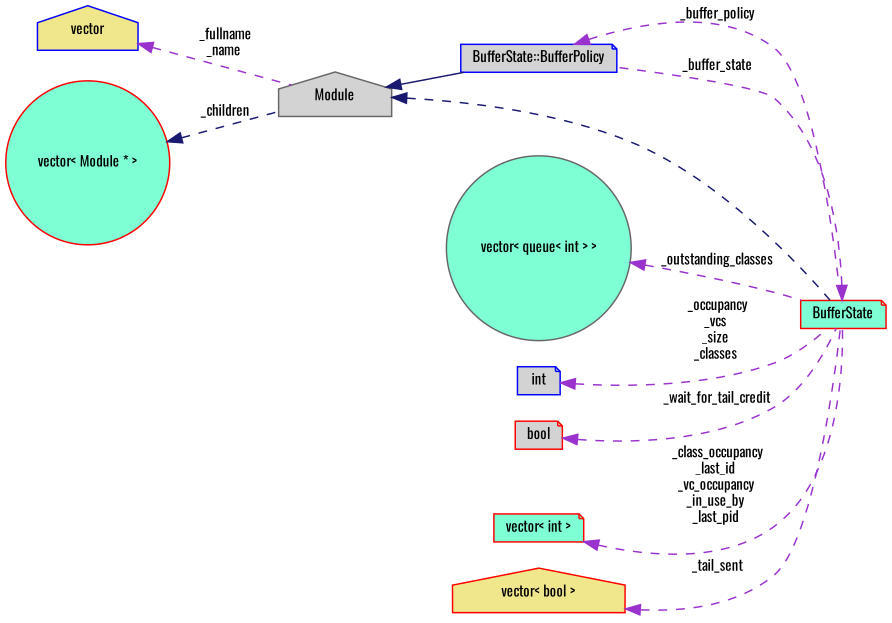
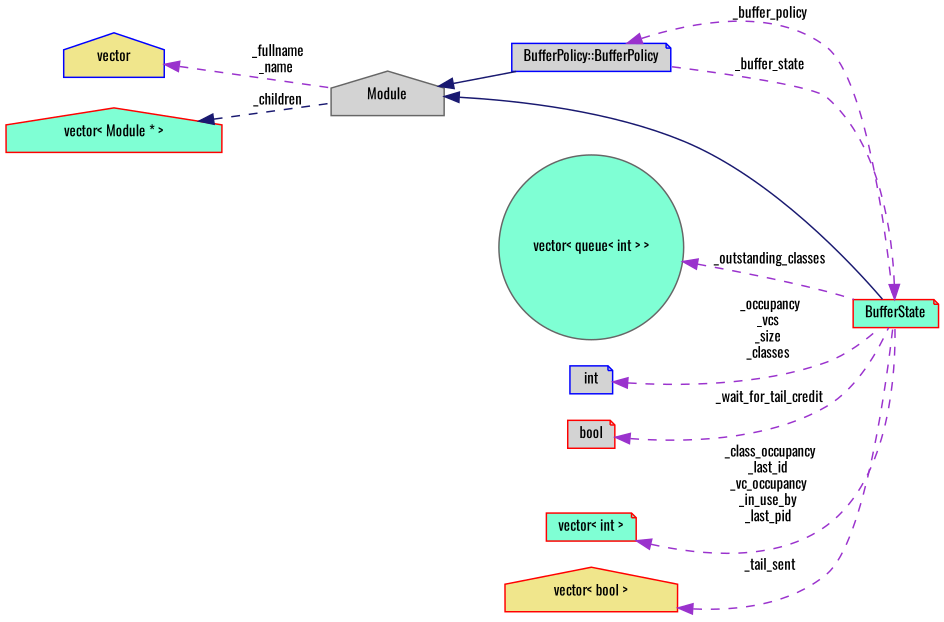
node "BufferState::BufferPolicy": label "BufferState::BufferPolicy" -> "BufferPolicy::BufferPolicy"
edge "BufferState" -> "Module": style dashed -> solid
node "vector< Module * >": shape circle -> house
